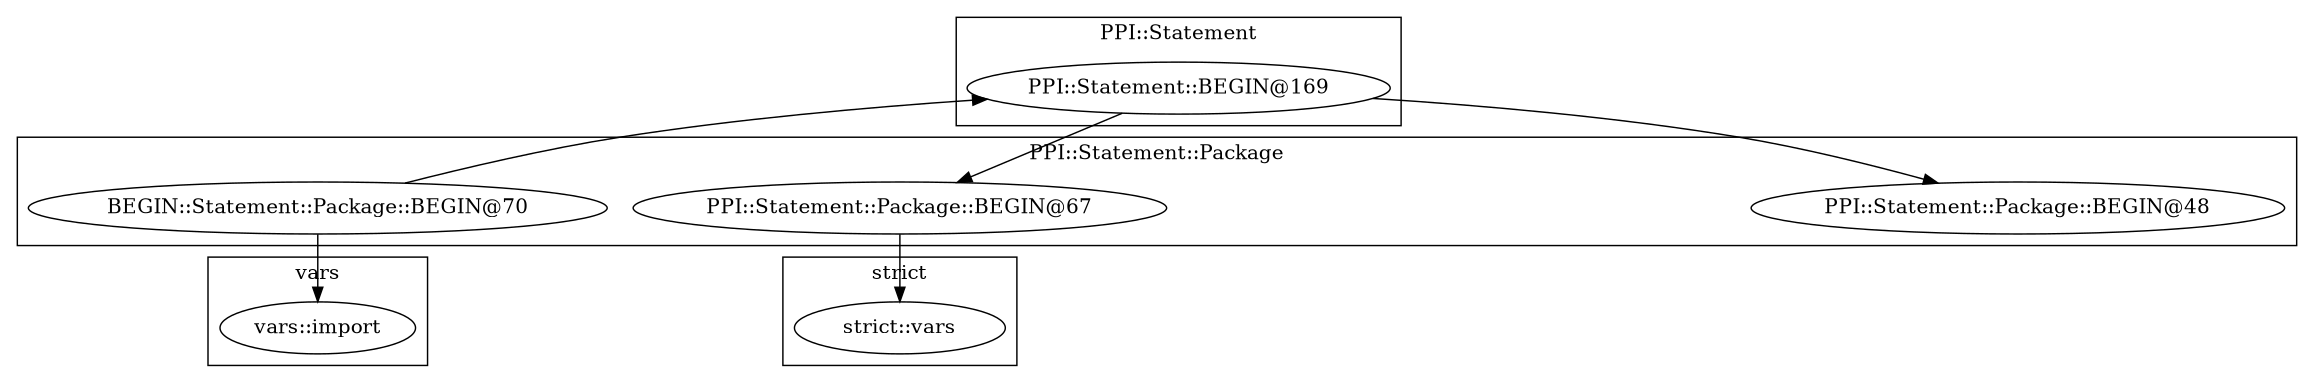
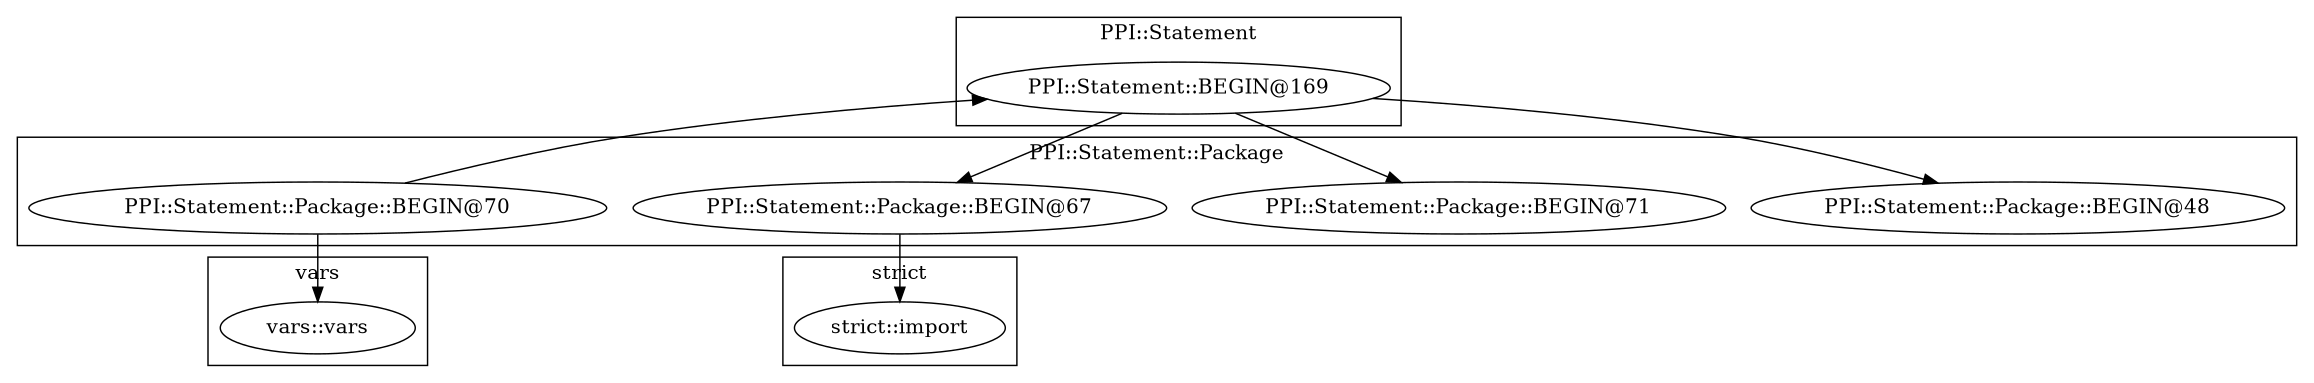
node "BEGIN::Statement::Package::BEGIN@70": label "BEGIN::Statement::Package::BEGIN@70" -> "PPI::Statement::Package::BEGIN@70"
node "PPI::Statement::Package::BEGIN@71": added
node "vars::import": label "vars::import" -> "vars::vars"
node "strict::vars": label "strict::vars" -> "strict::import"
